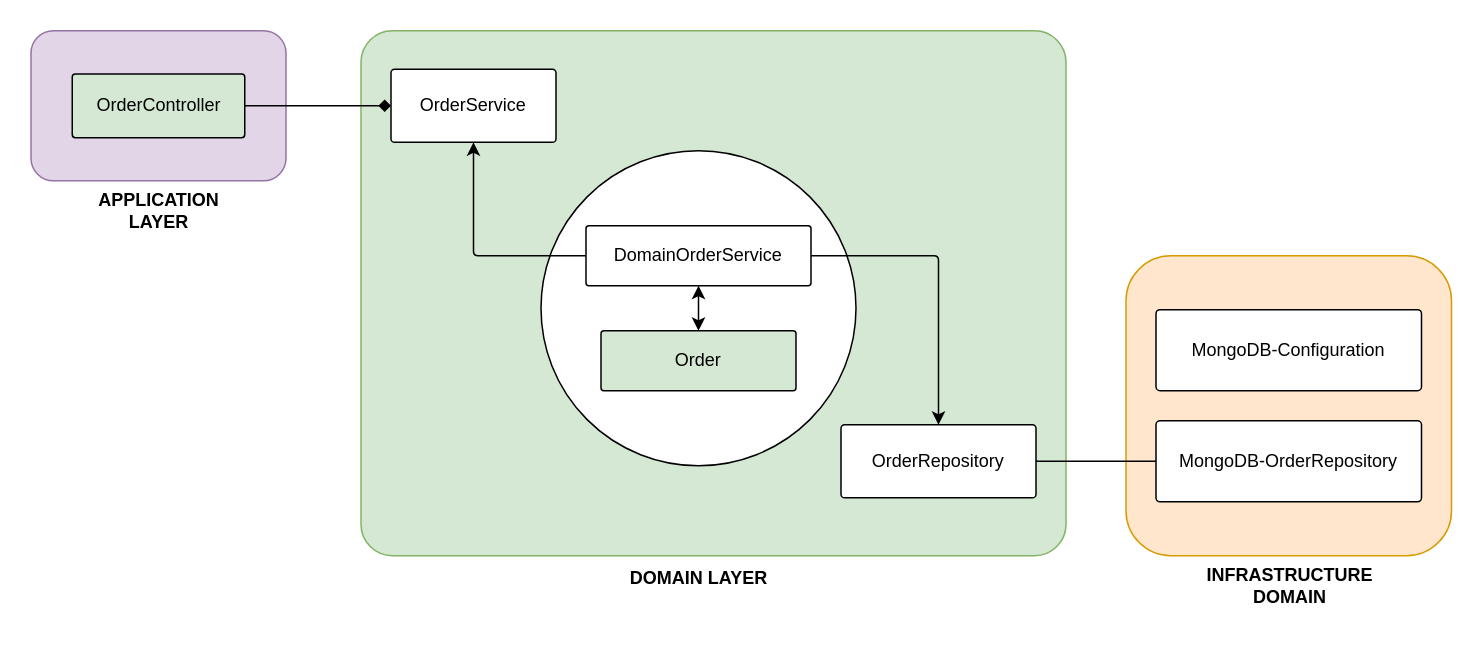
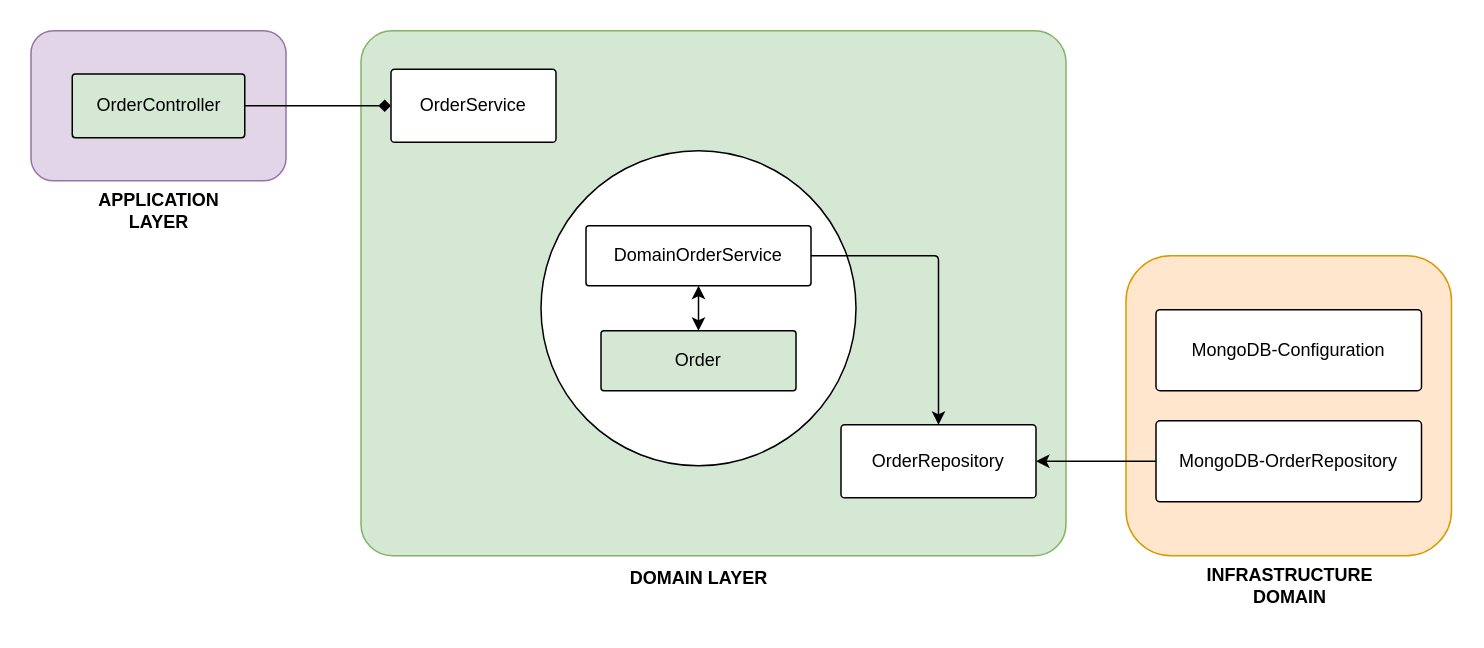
edge "DomainOrderService" -> "OrderService": removed
edge "MongoDB-OrderRepository" -- "OrderRepository": arrowhead none -> classic
